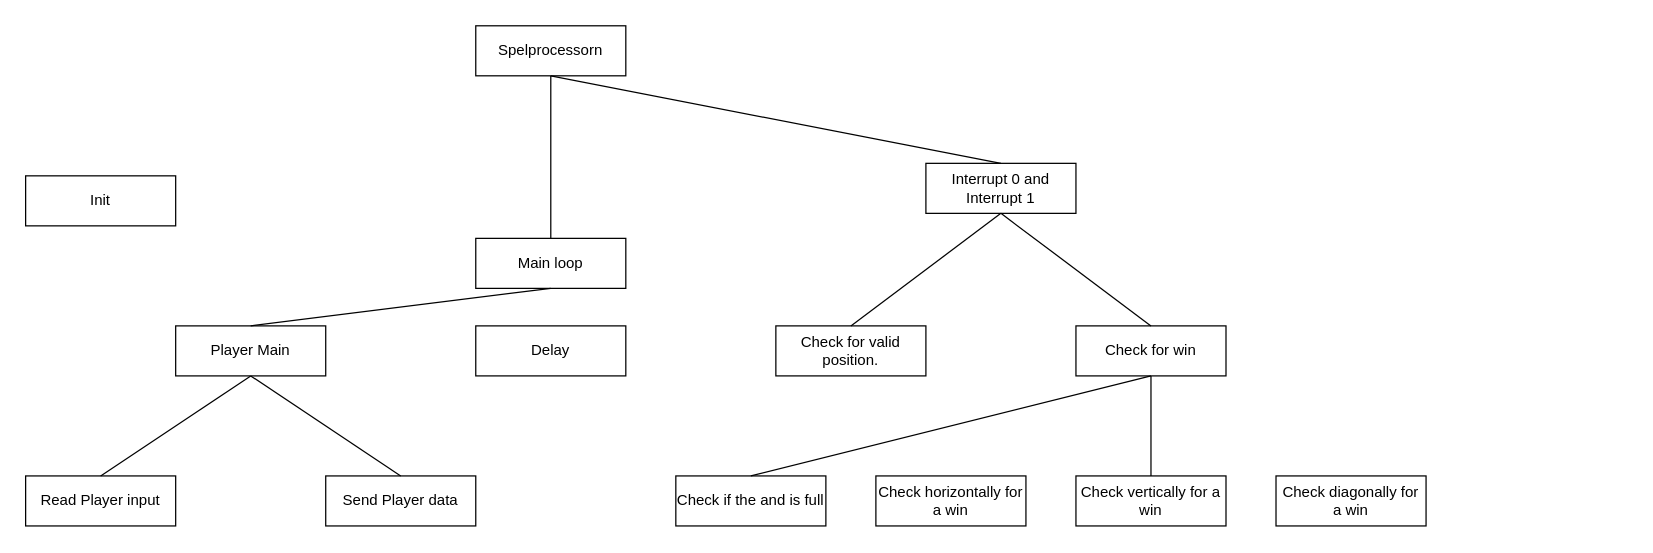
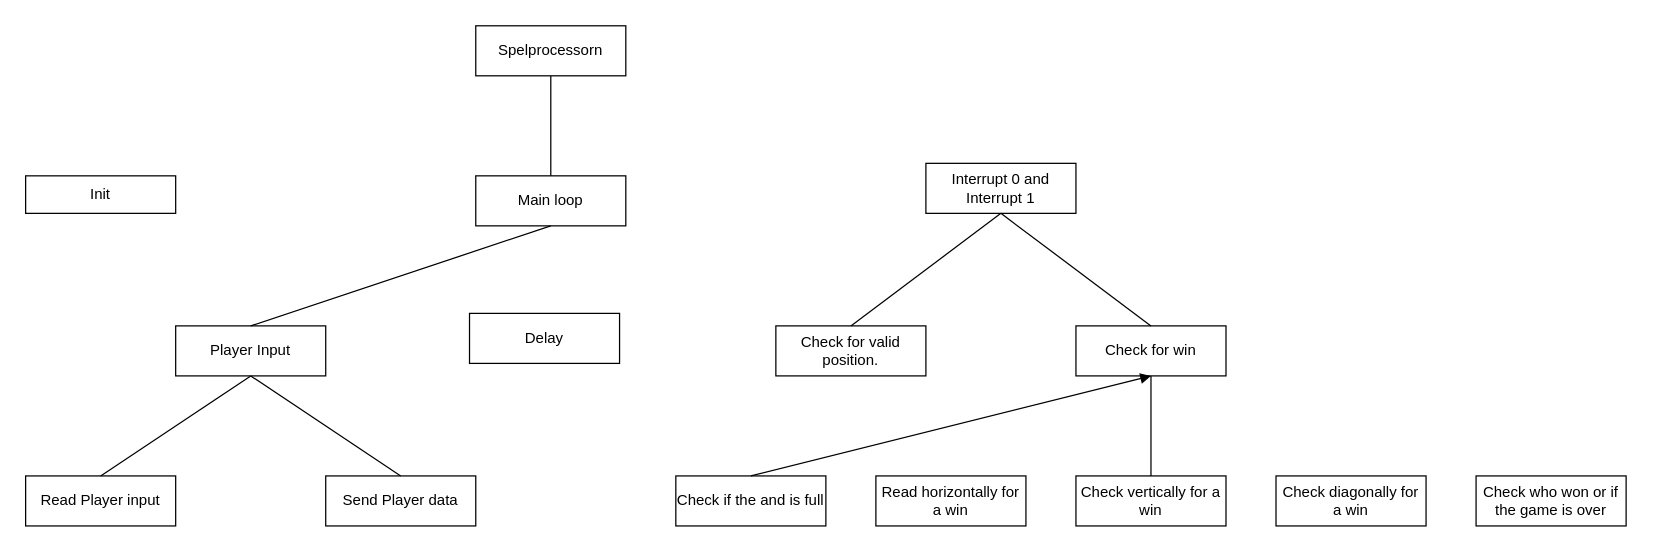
edge "Spelprocessorn" -- "Interrupt 0 and Interrupt 1": removed
node "Init": size 150x50 -> 150x38
node "Main loop": moved (551, 263) -> (551, 201)
node "Player Main": label "Player Main" -> "Player Input"
node "Delay": moved (551, 351) -> (544, 338)
edge "Check for win" -- "Check if the and is full": arrowhead none -> block
node "Check horizontally for a win": label "Check horizontally for a win" -> "Read horizontally for a win"
node "Check who won or if the game is over": added
